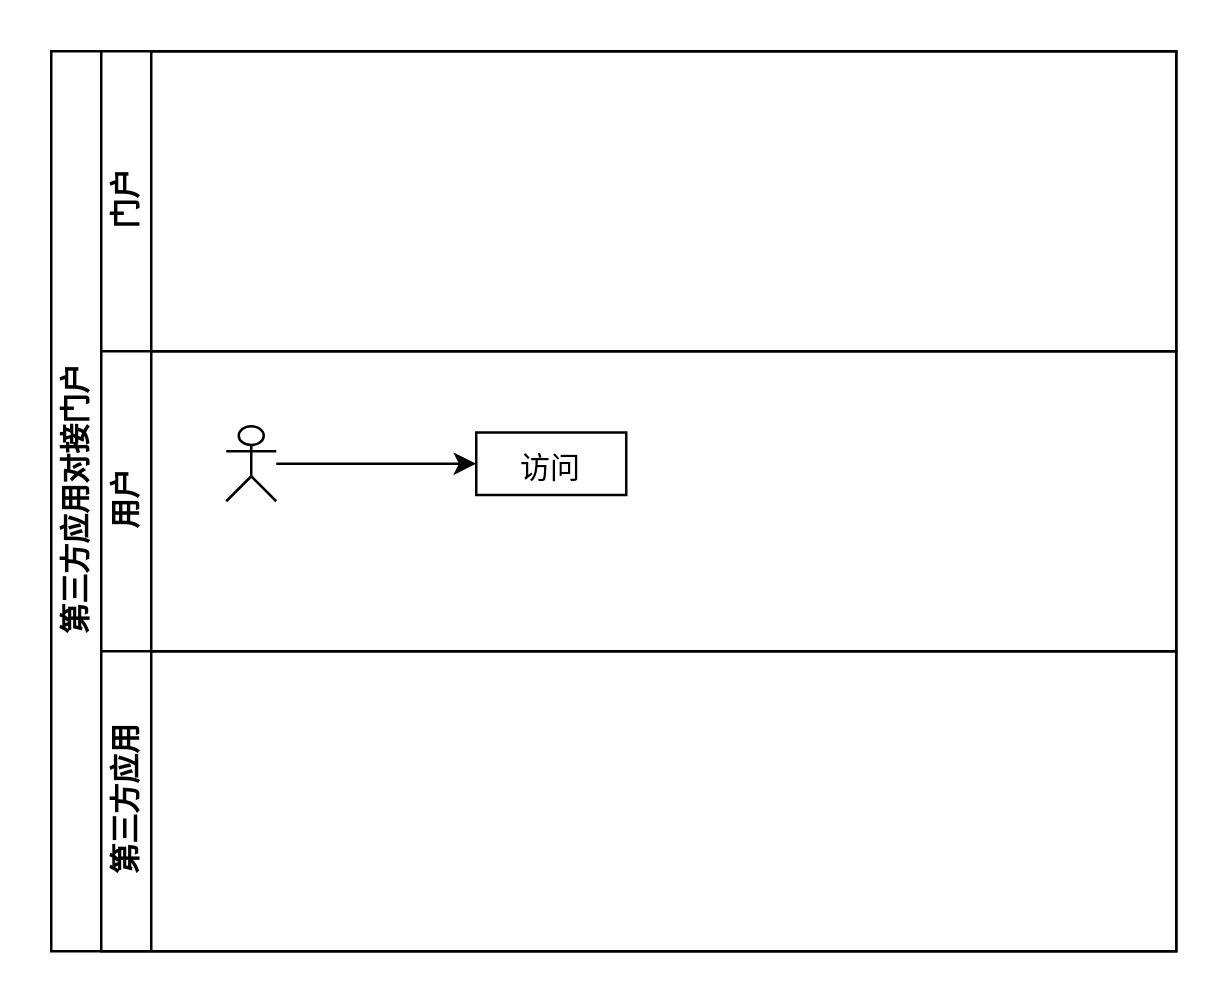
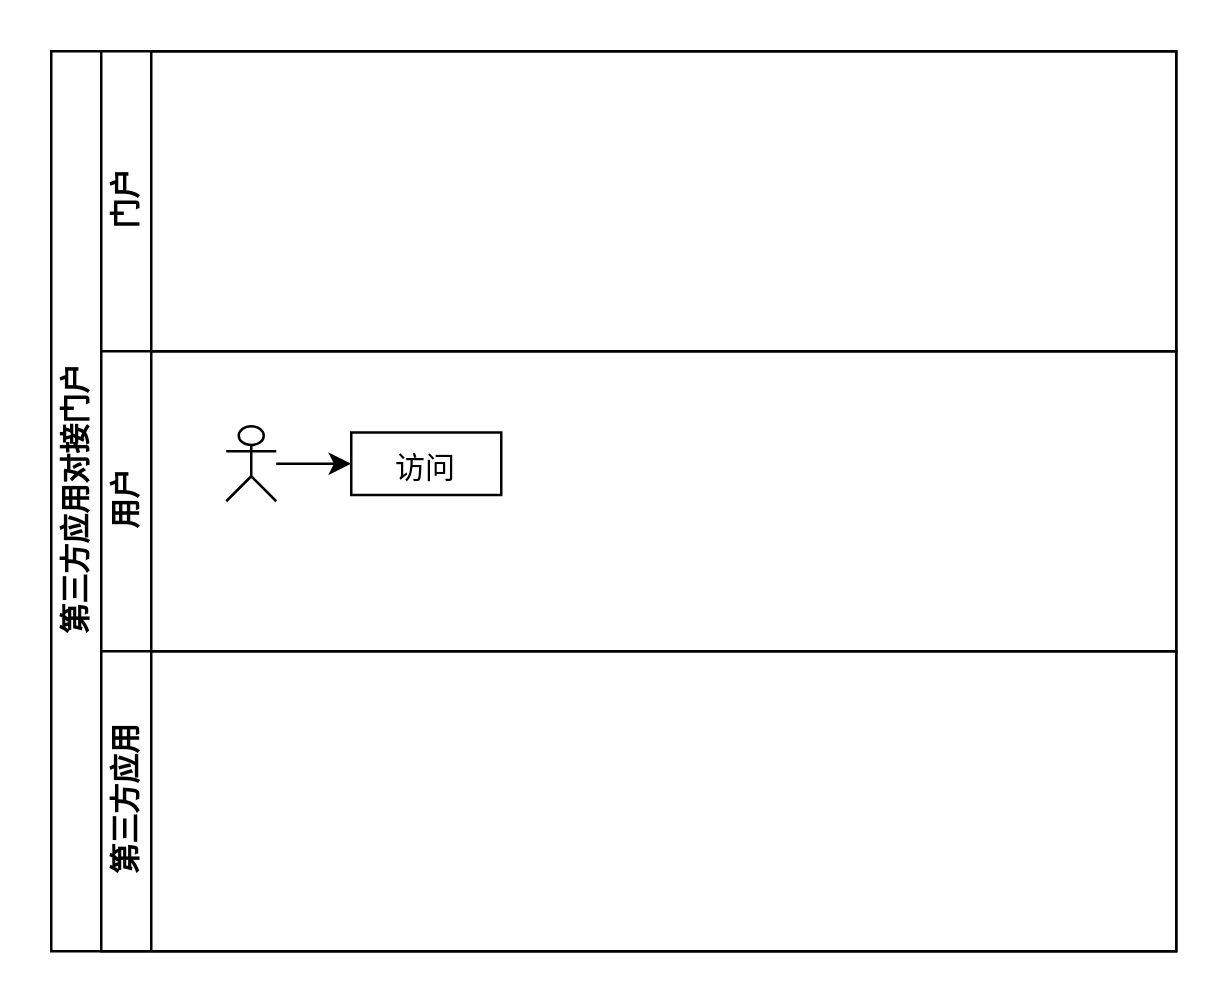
node "访问": moved (551, 464) -> (426, 464)
